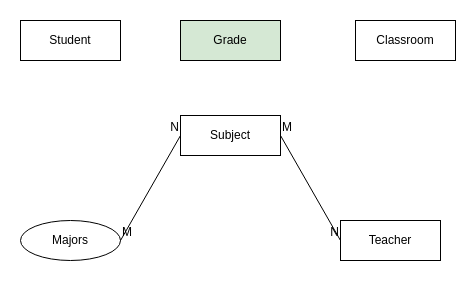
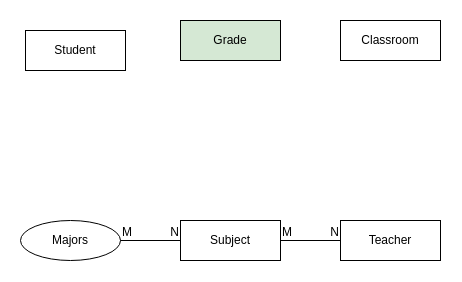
node "Student": moved (71, 41) -> (76, 51)
node "Classroom": moved (406, 41) -> (391, 41)
node "Subject": moved (231, 136) -> (231, 241)
